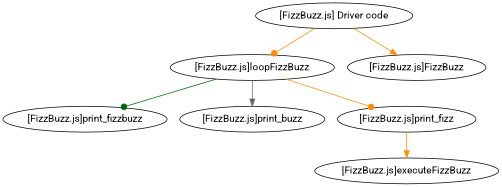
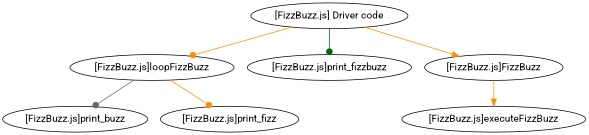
edge "[FizzBuzz.js]loopFizzBuzz" -> "[FizzBuzz.js]print_buzz": arrowhead normal -> dot
edge "[FizzBuzz.js]loopFizzBuzz" -> "[FizzBuzz.js]print_fizzbuzz": now "[FizzBuzz.js] Driver code" -> "[FizzBuzz.js]print_fizzbuzz"
edge "[FizzBuzz.js]print_fizz" -> "[FizzBuzz.js]executeFizzBuzz": now "[FizzBuzz.js]FizzBuzz" -> "[FizzBuzz.js]executeFizzBuzz"
